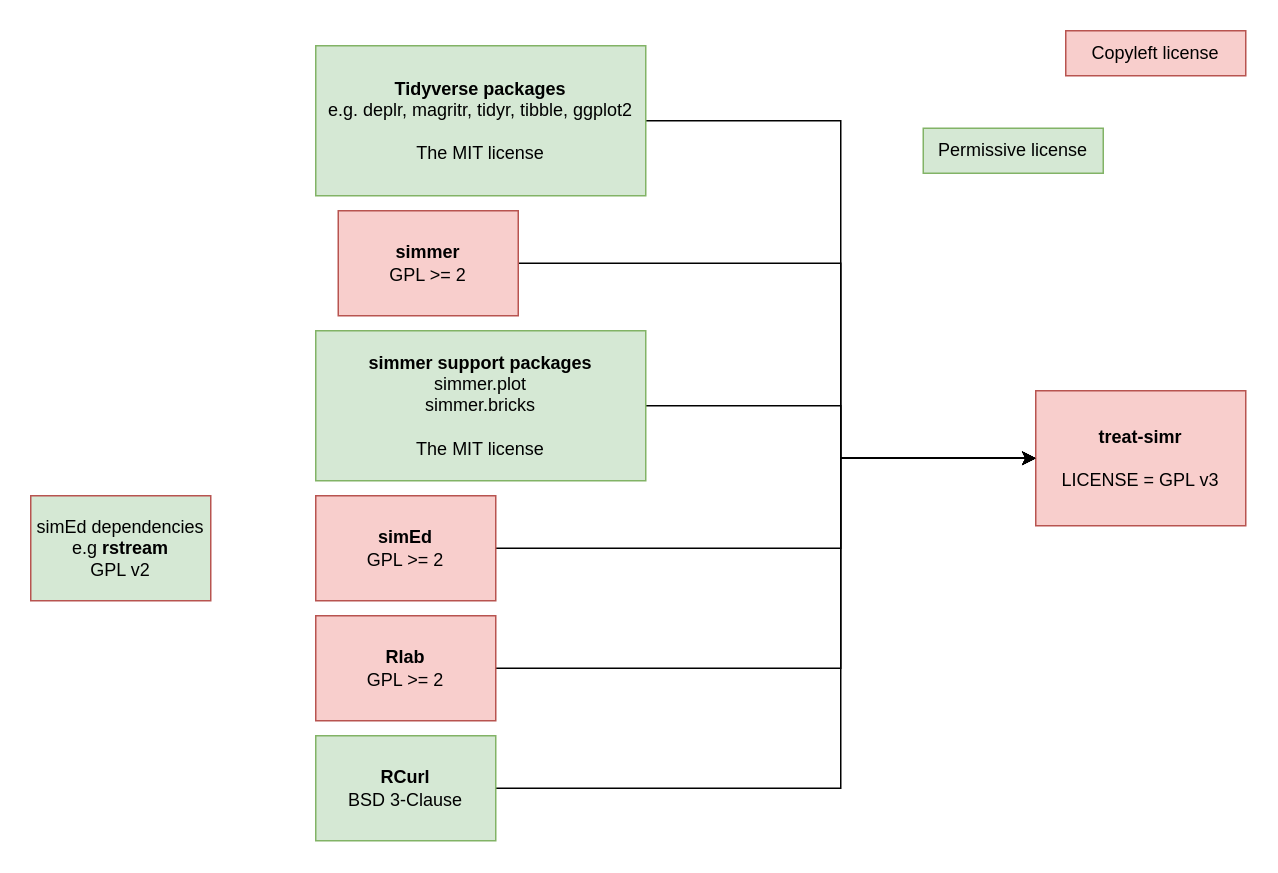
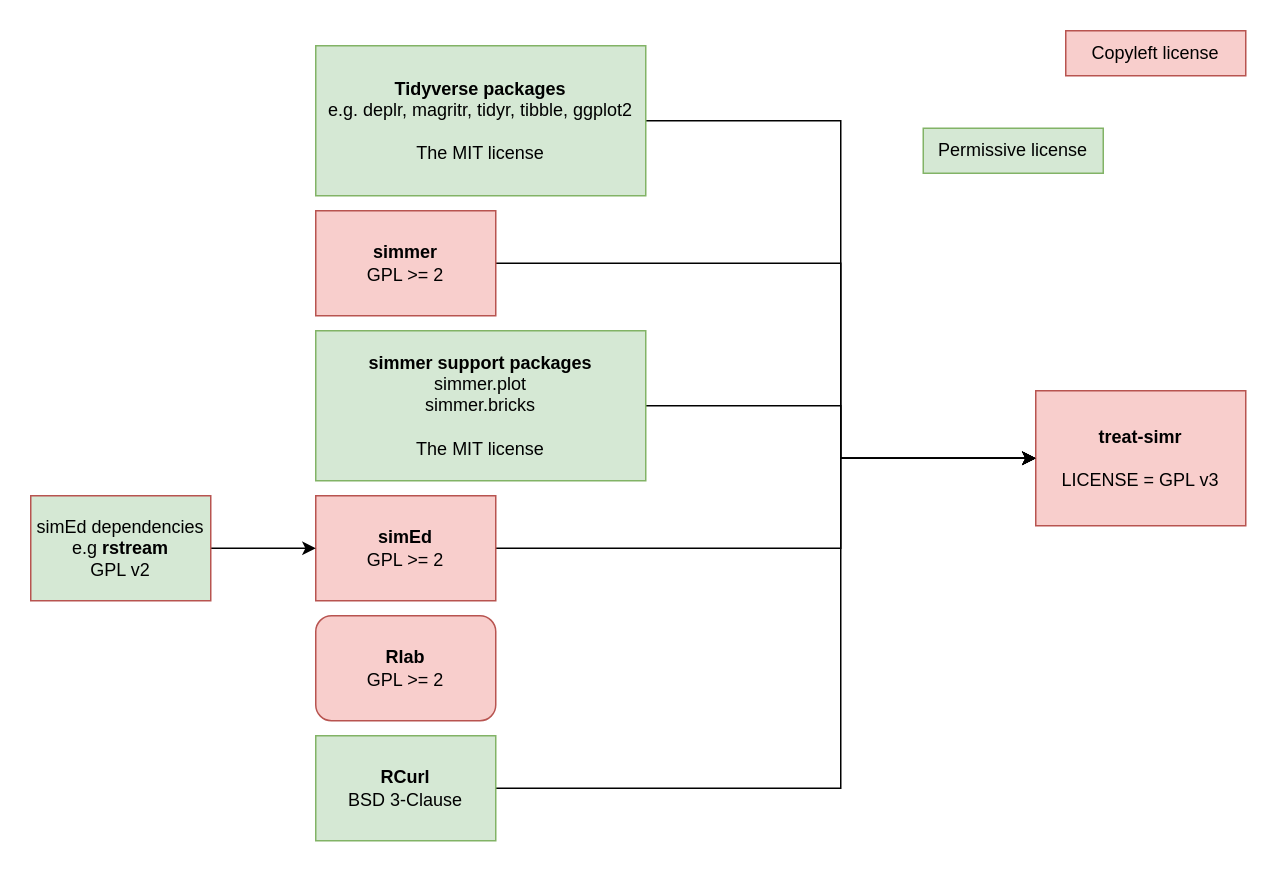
node "simmer GPL >= 2": moved (428, 263) -> (406, 263)
edge "simEd dependencies e.g rstream GPL v2" -> "simEd GPL >= 2": added
node "Rlab GPL >= 2": shape rectangle -> rounded rectangle
edge "Rlab GPL >= 2" -> "treat-simr LICENSE = GPL v3": removed
